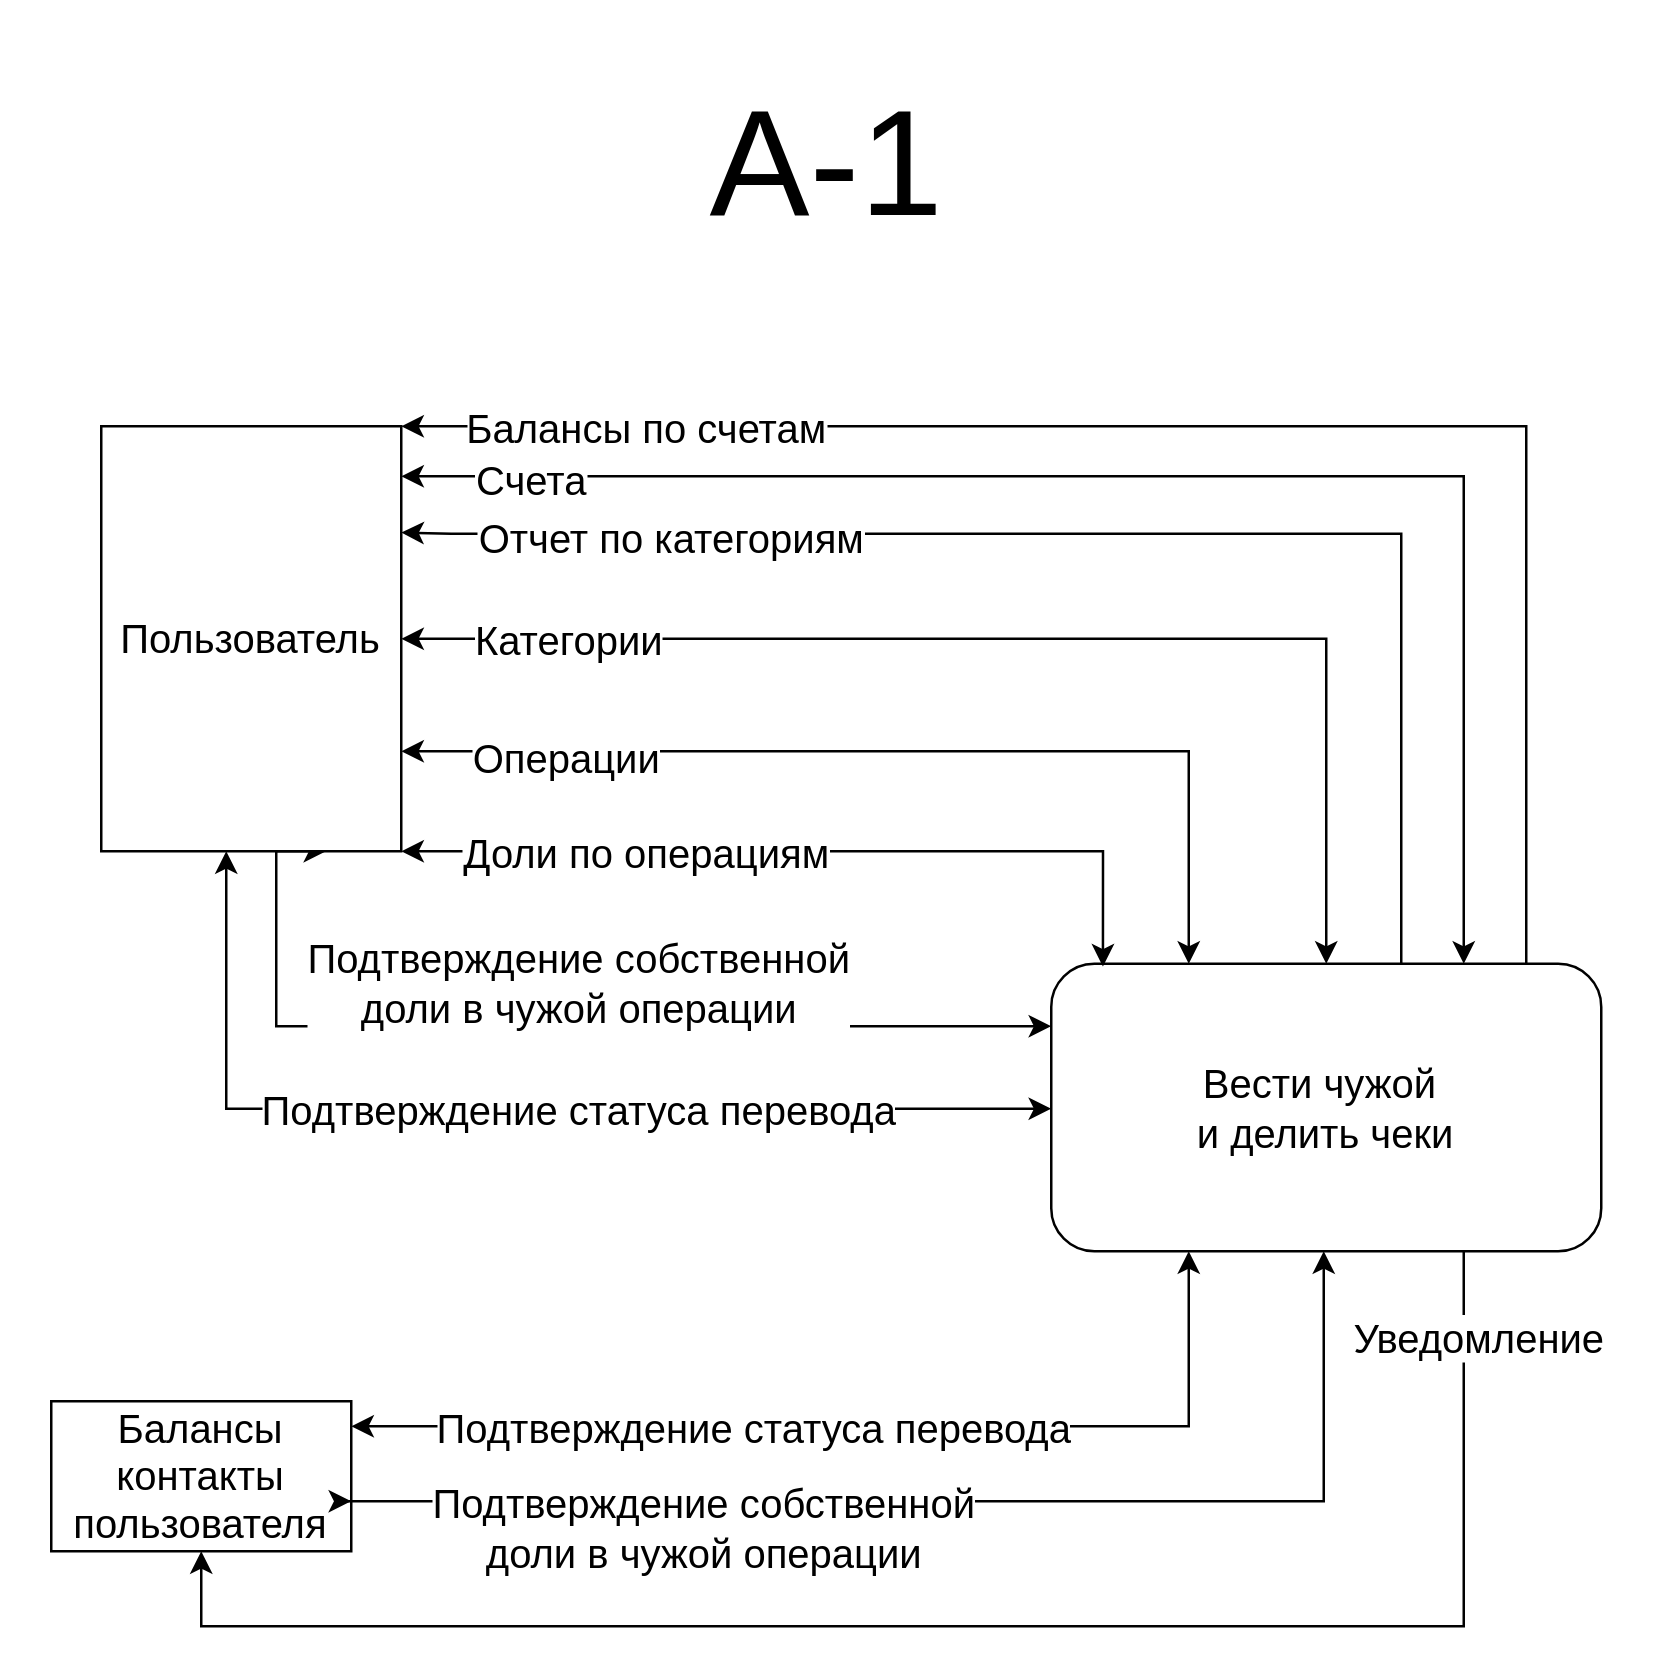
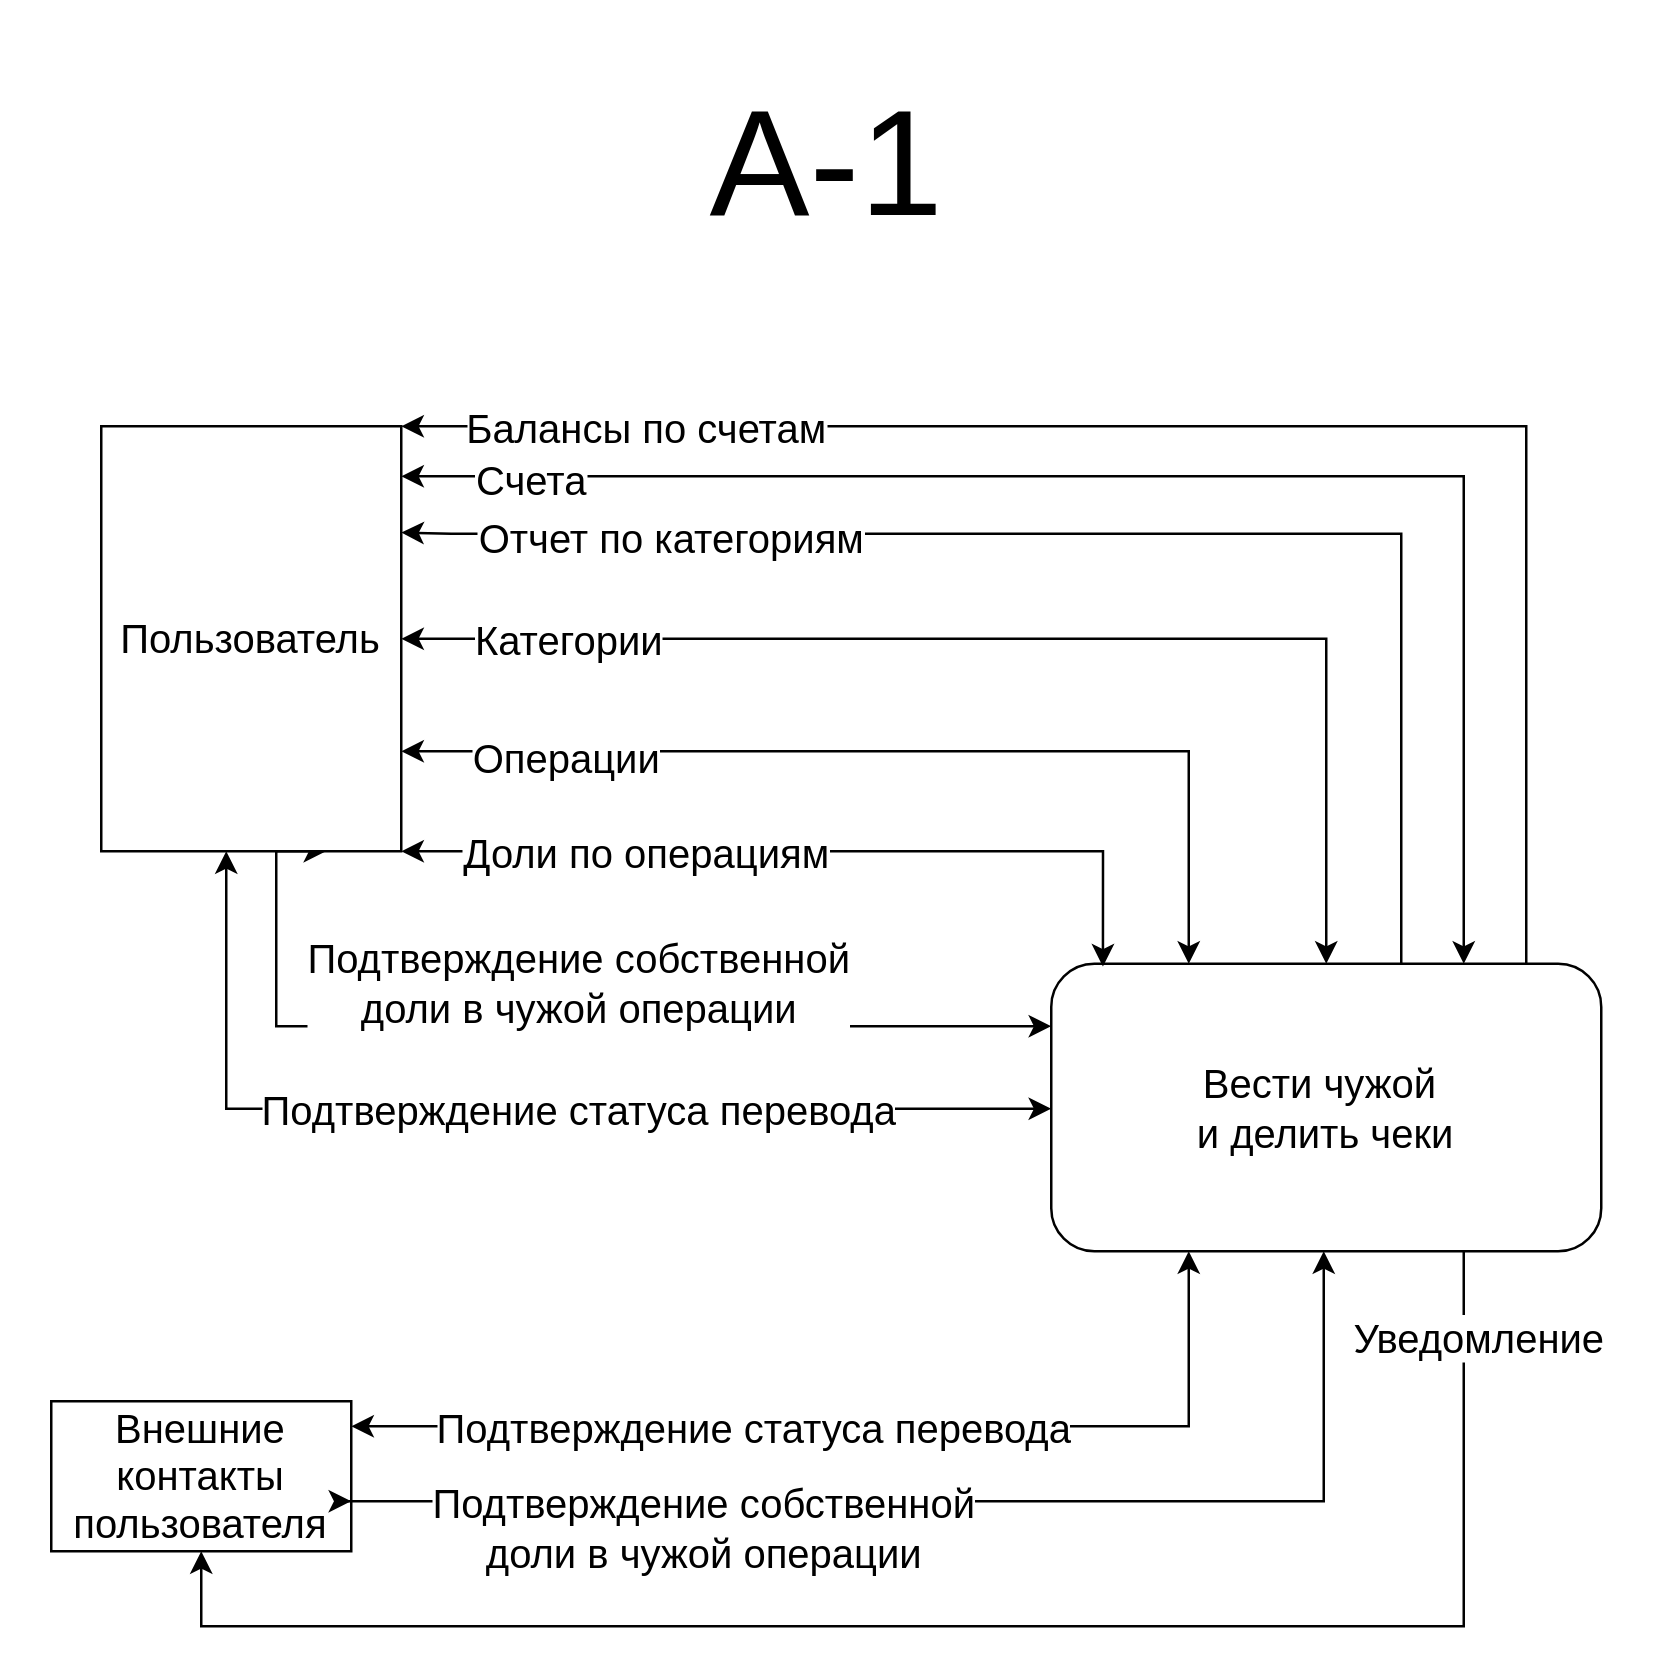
node "Балансы контакты пользователя": label "Балансы контакты пользователя" -> "Внешние контакты пользователя"
